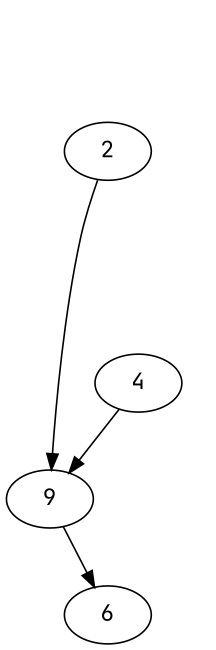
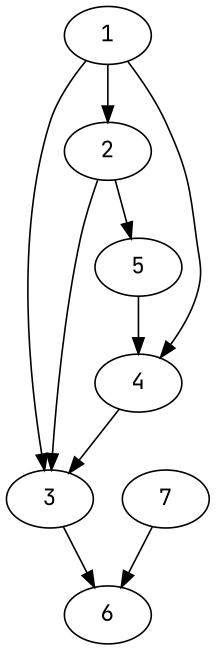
node "1": added
node "5": added
node "9": label "9" -> "3"
node "7": added
